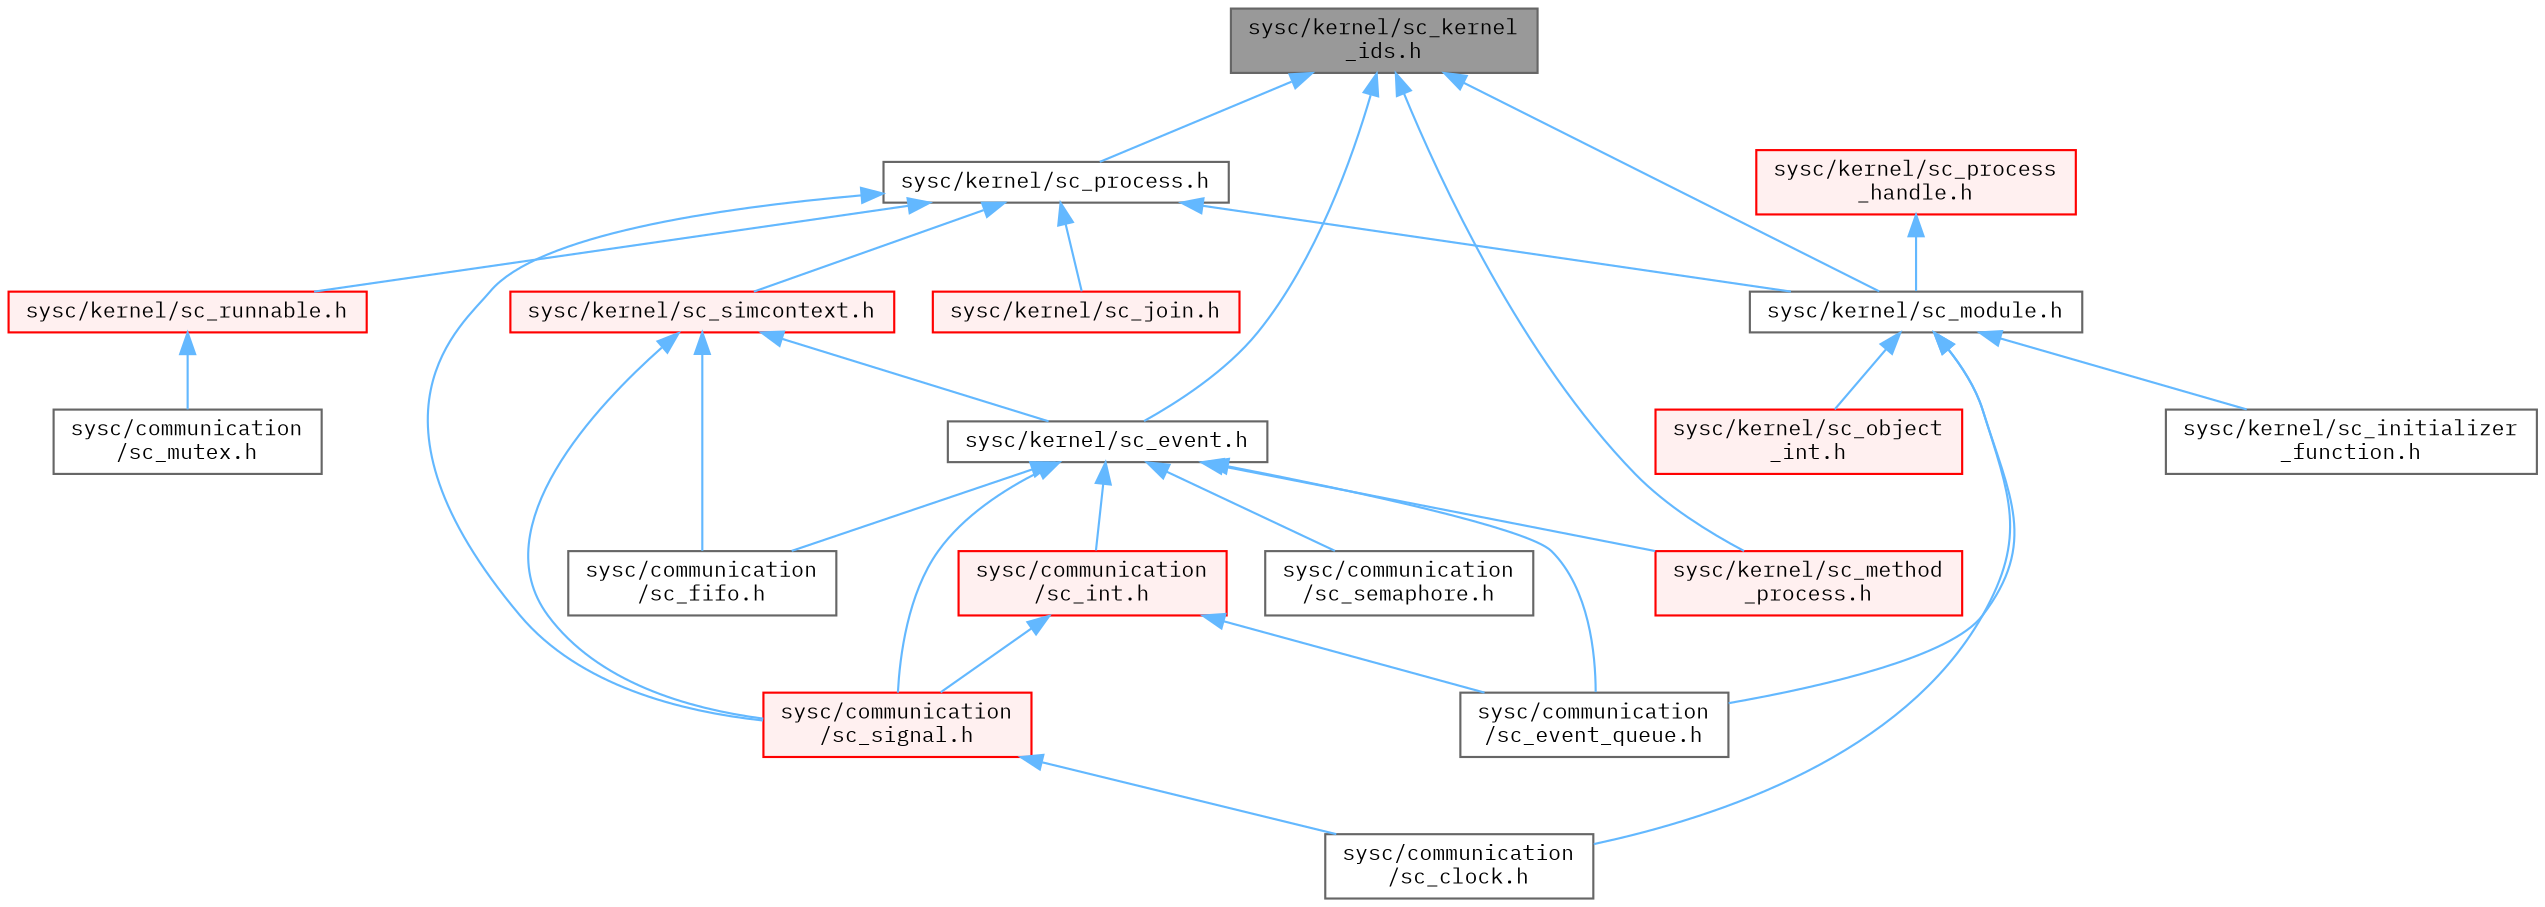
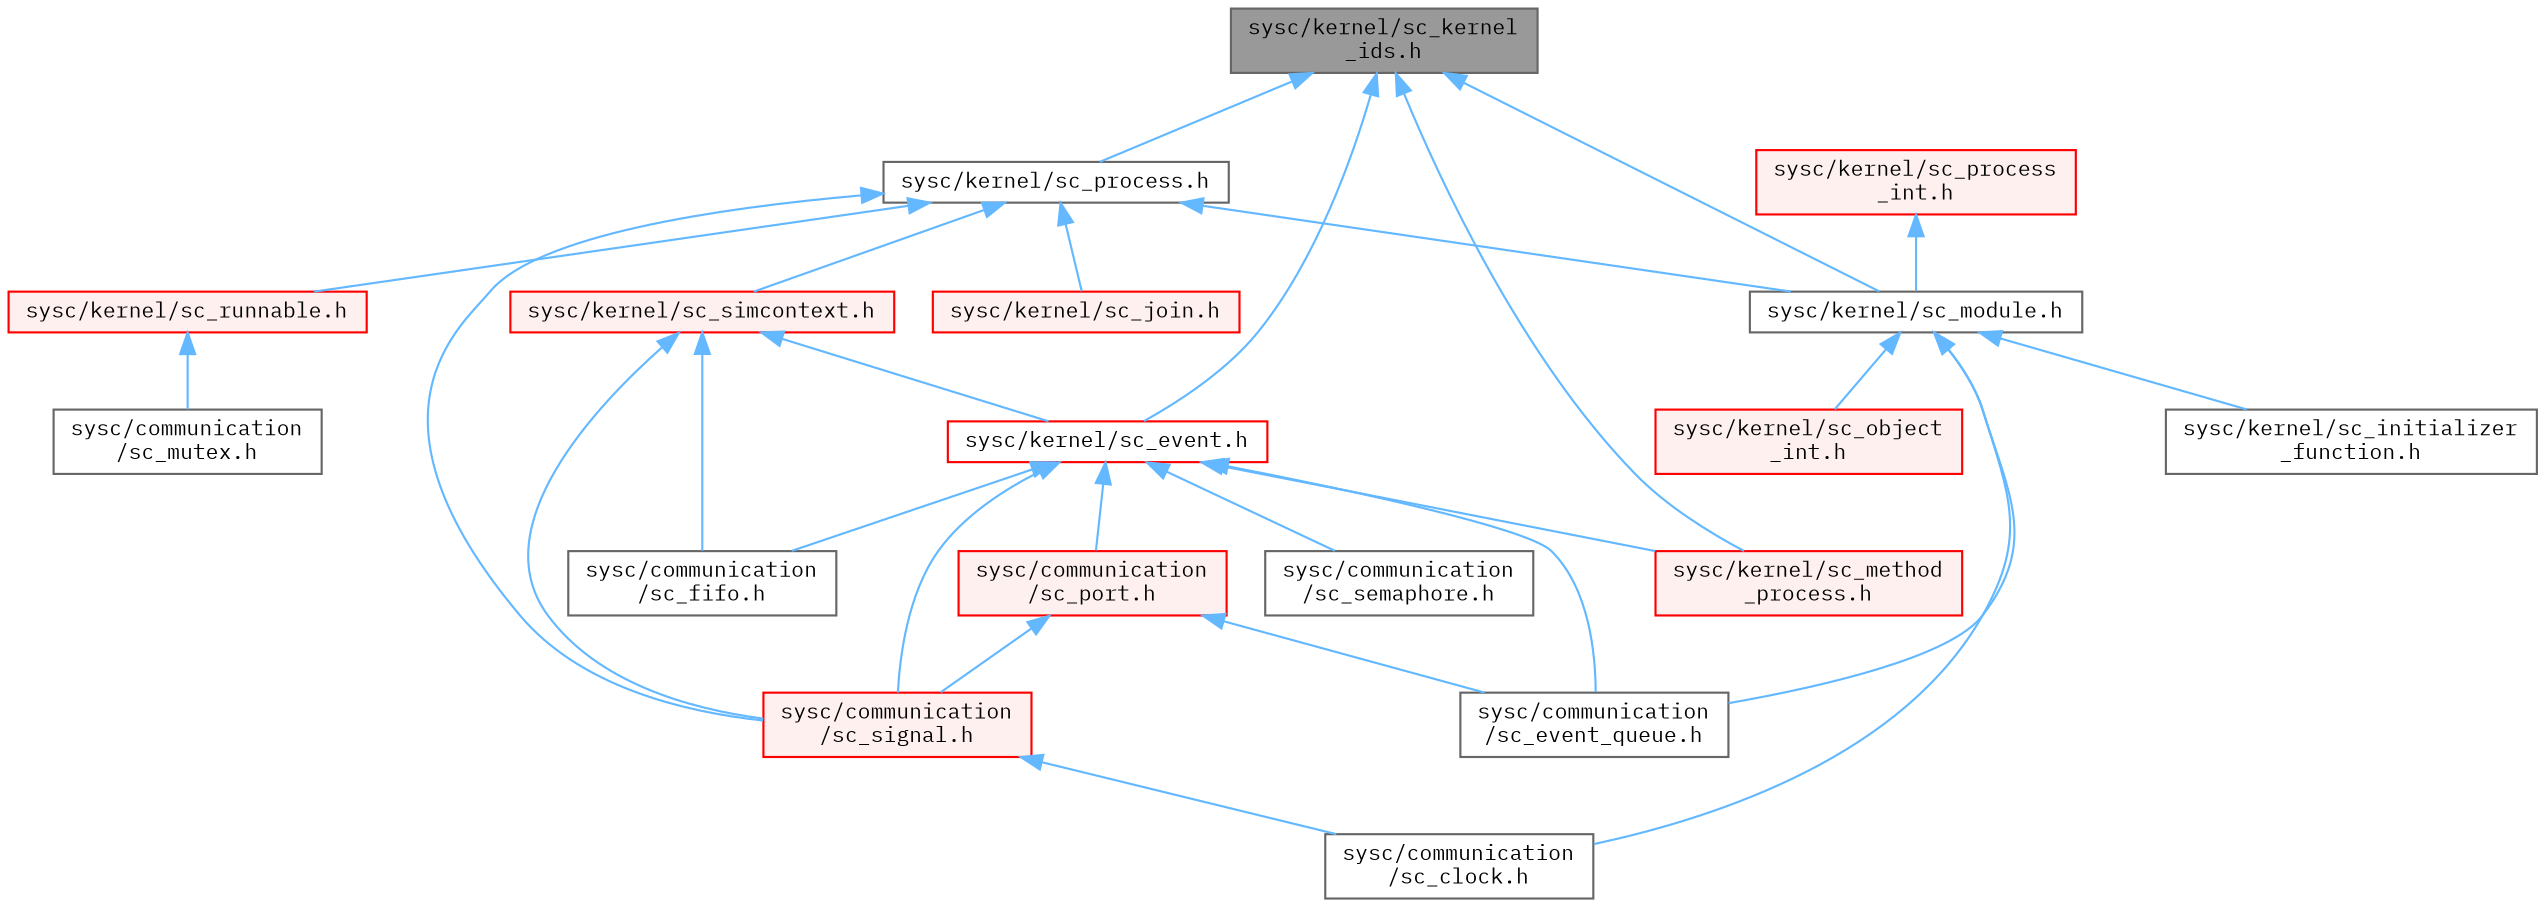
node "sysc/kernel/sc_process _handle.h": label "sysc/kernel/sc_process _handle.h" -> "sysc/kernel/sc_process _int.h"
node "sysc/kernel/sc_event.h": color grey40 -> red
node "sysc/communication /sc_int.h": label "sysc/communication /sc_int.h" -> "sysc/communication /sc_port.h"
